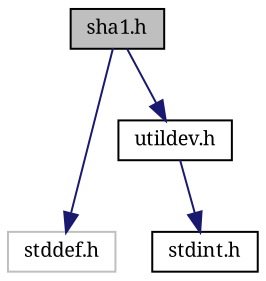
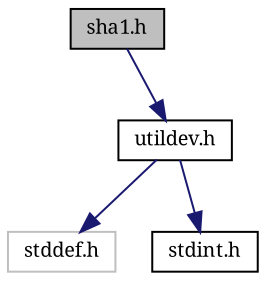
edge "sha1.h" -> "stddef.h": now "utildev.h" -> "stddef.h"
